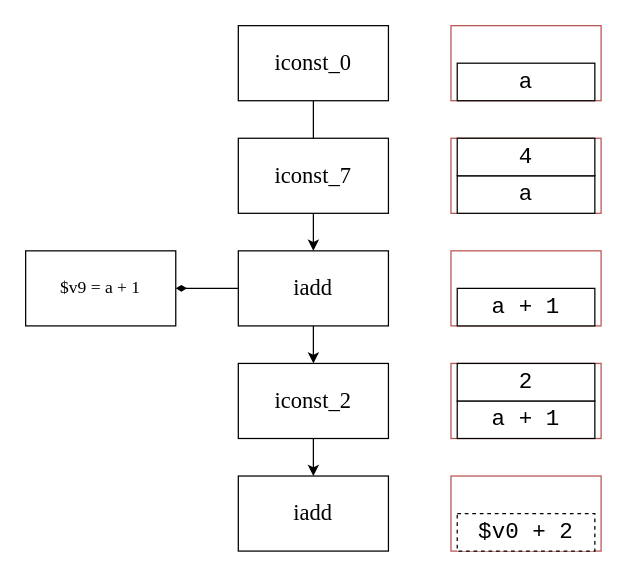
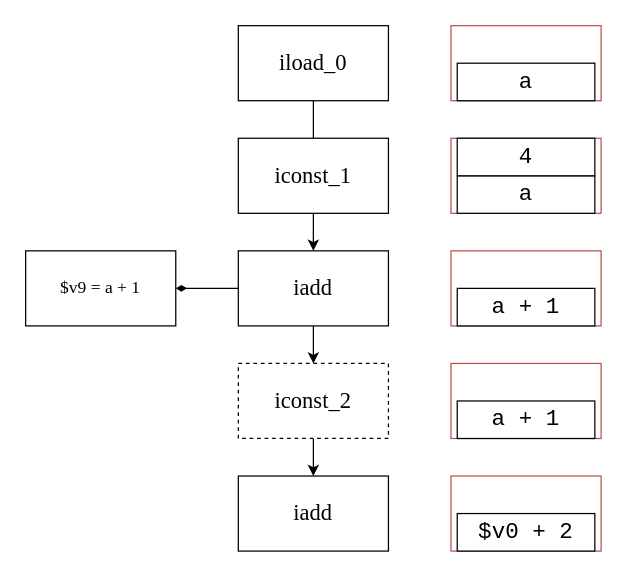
node "iconst_0": label "iconst_0" -> "iload_0"
node "iconst_7": label "iconst_7" -> "iconst_1"
node "2": removed
node "iconst_2": style solid -> dashed
node "$v0 + 2": style dashed -> solid
